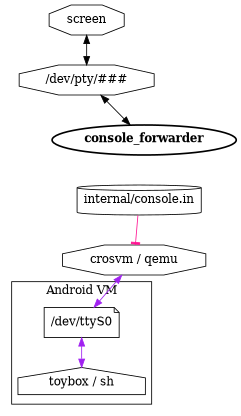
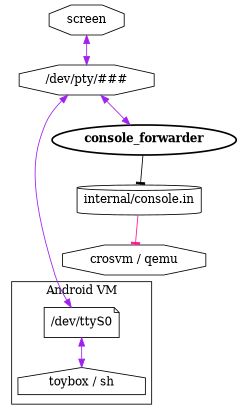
edge "screen" -- "/dev/pty/###": color black -> purple
edge "/dev/pty/###" -- "console_forwarder": color black -> purple
edge "console_forwarder" -> "internal/console.in": added
edge "crosvm / qemu" -- "/dev/ttyS0": now "/dev/pty/###" -- "/dev/ttyS0"
